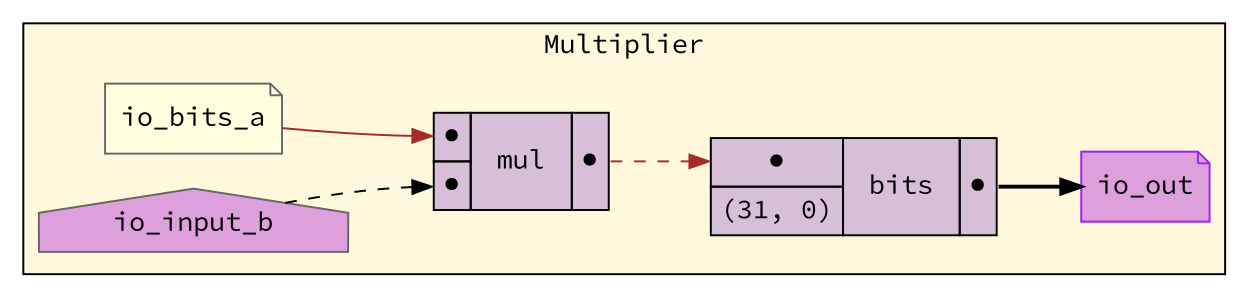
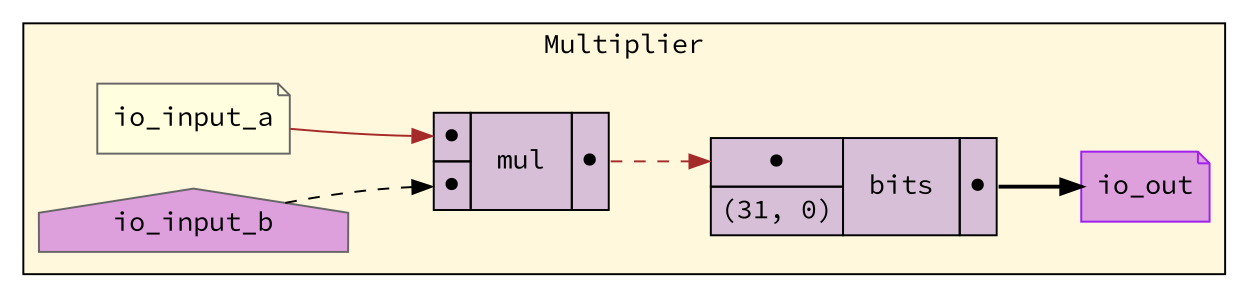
node "io_bits_a": label "io_bits_a" -> "io_input_a"
